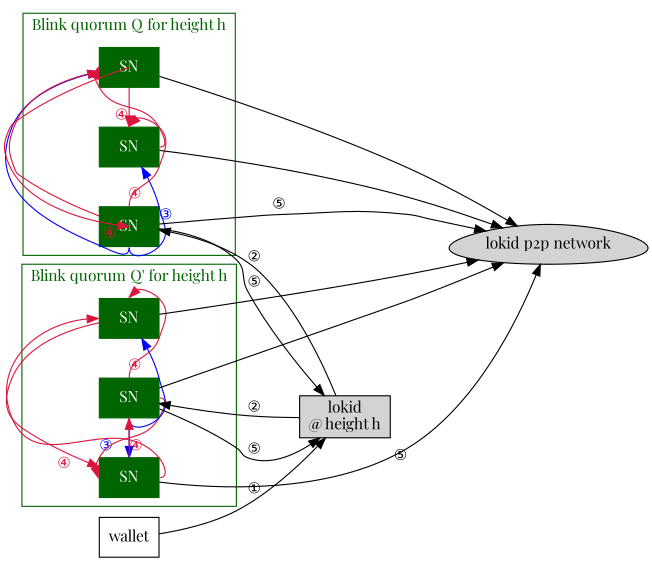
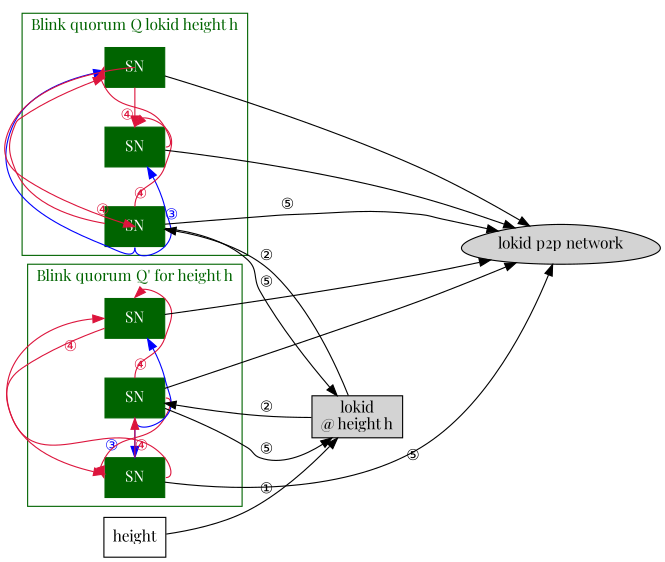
cluster "Blink quorum Q for height h": label "Blink quorum Q for height h" -> "Blink quorum Q lokid height h"
node "wallet": label "wallet" -> "height"
